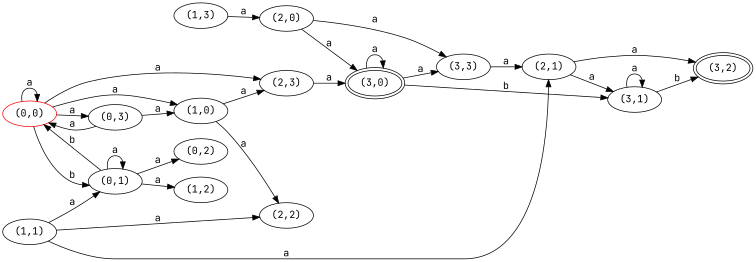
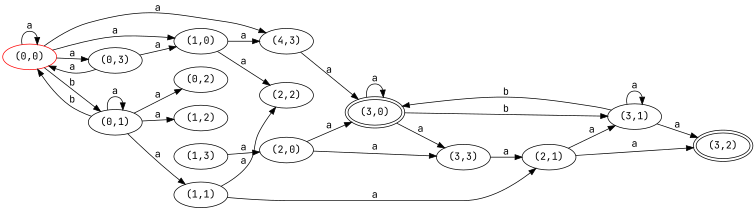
edge "(3,1)" -> "(3,2)": label "b" -> "a"
node "(2,3)": label "(2,3)" -> "(4,3)"
edge "(3,1)" -> "(3,0)": added, label "b"
edge "(1,1)" -> "(0,1)": reversed
